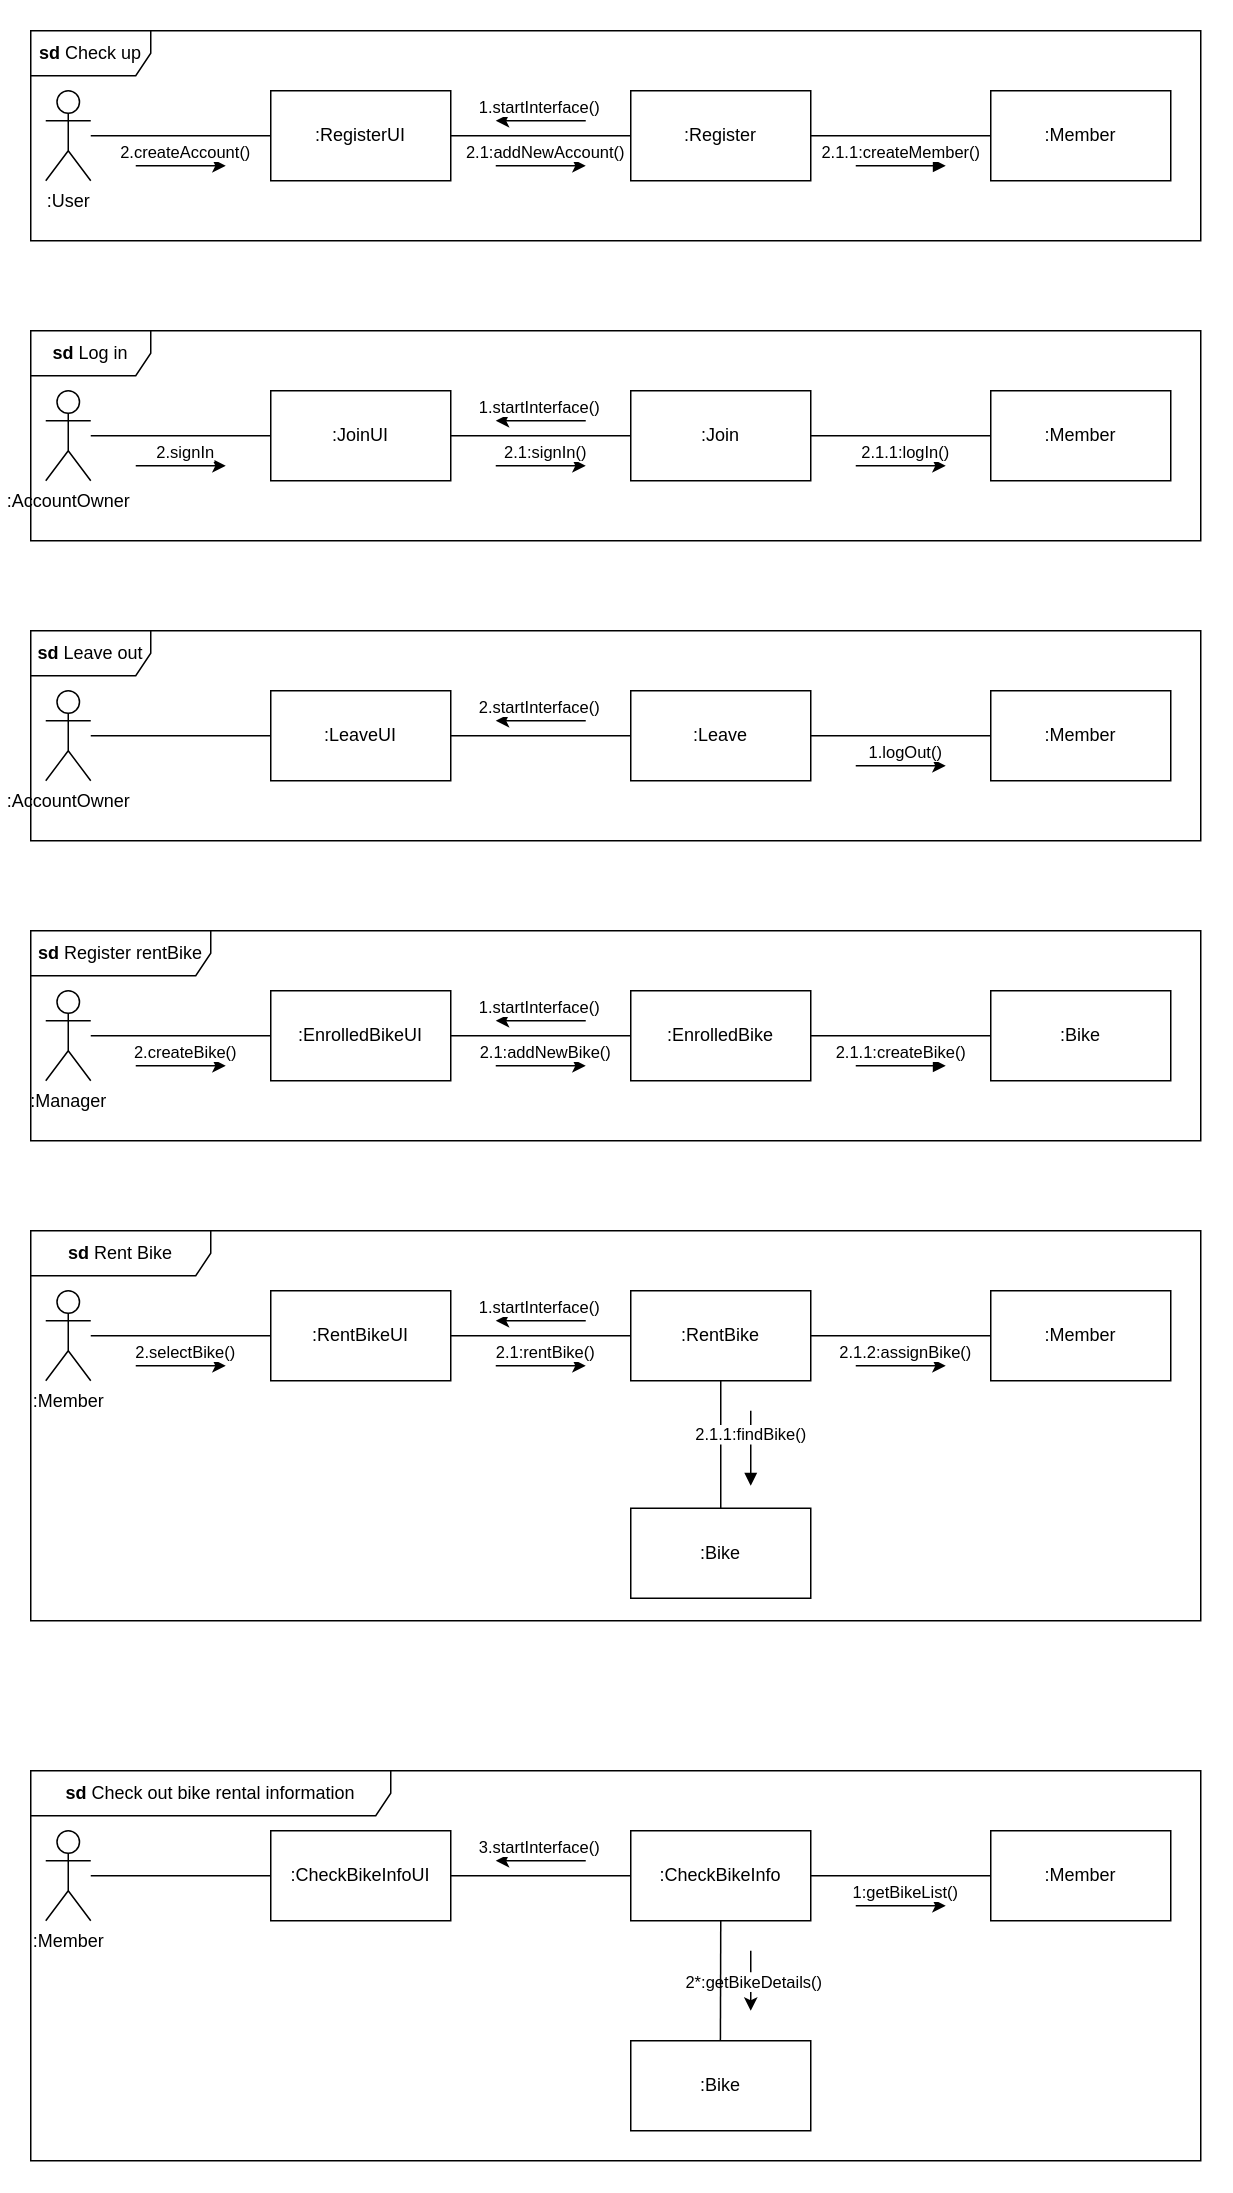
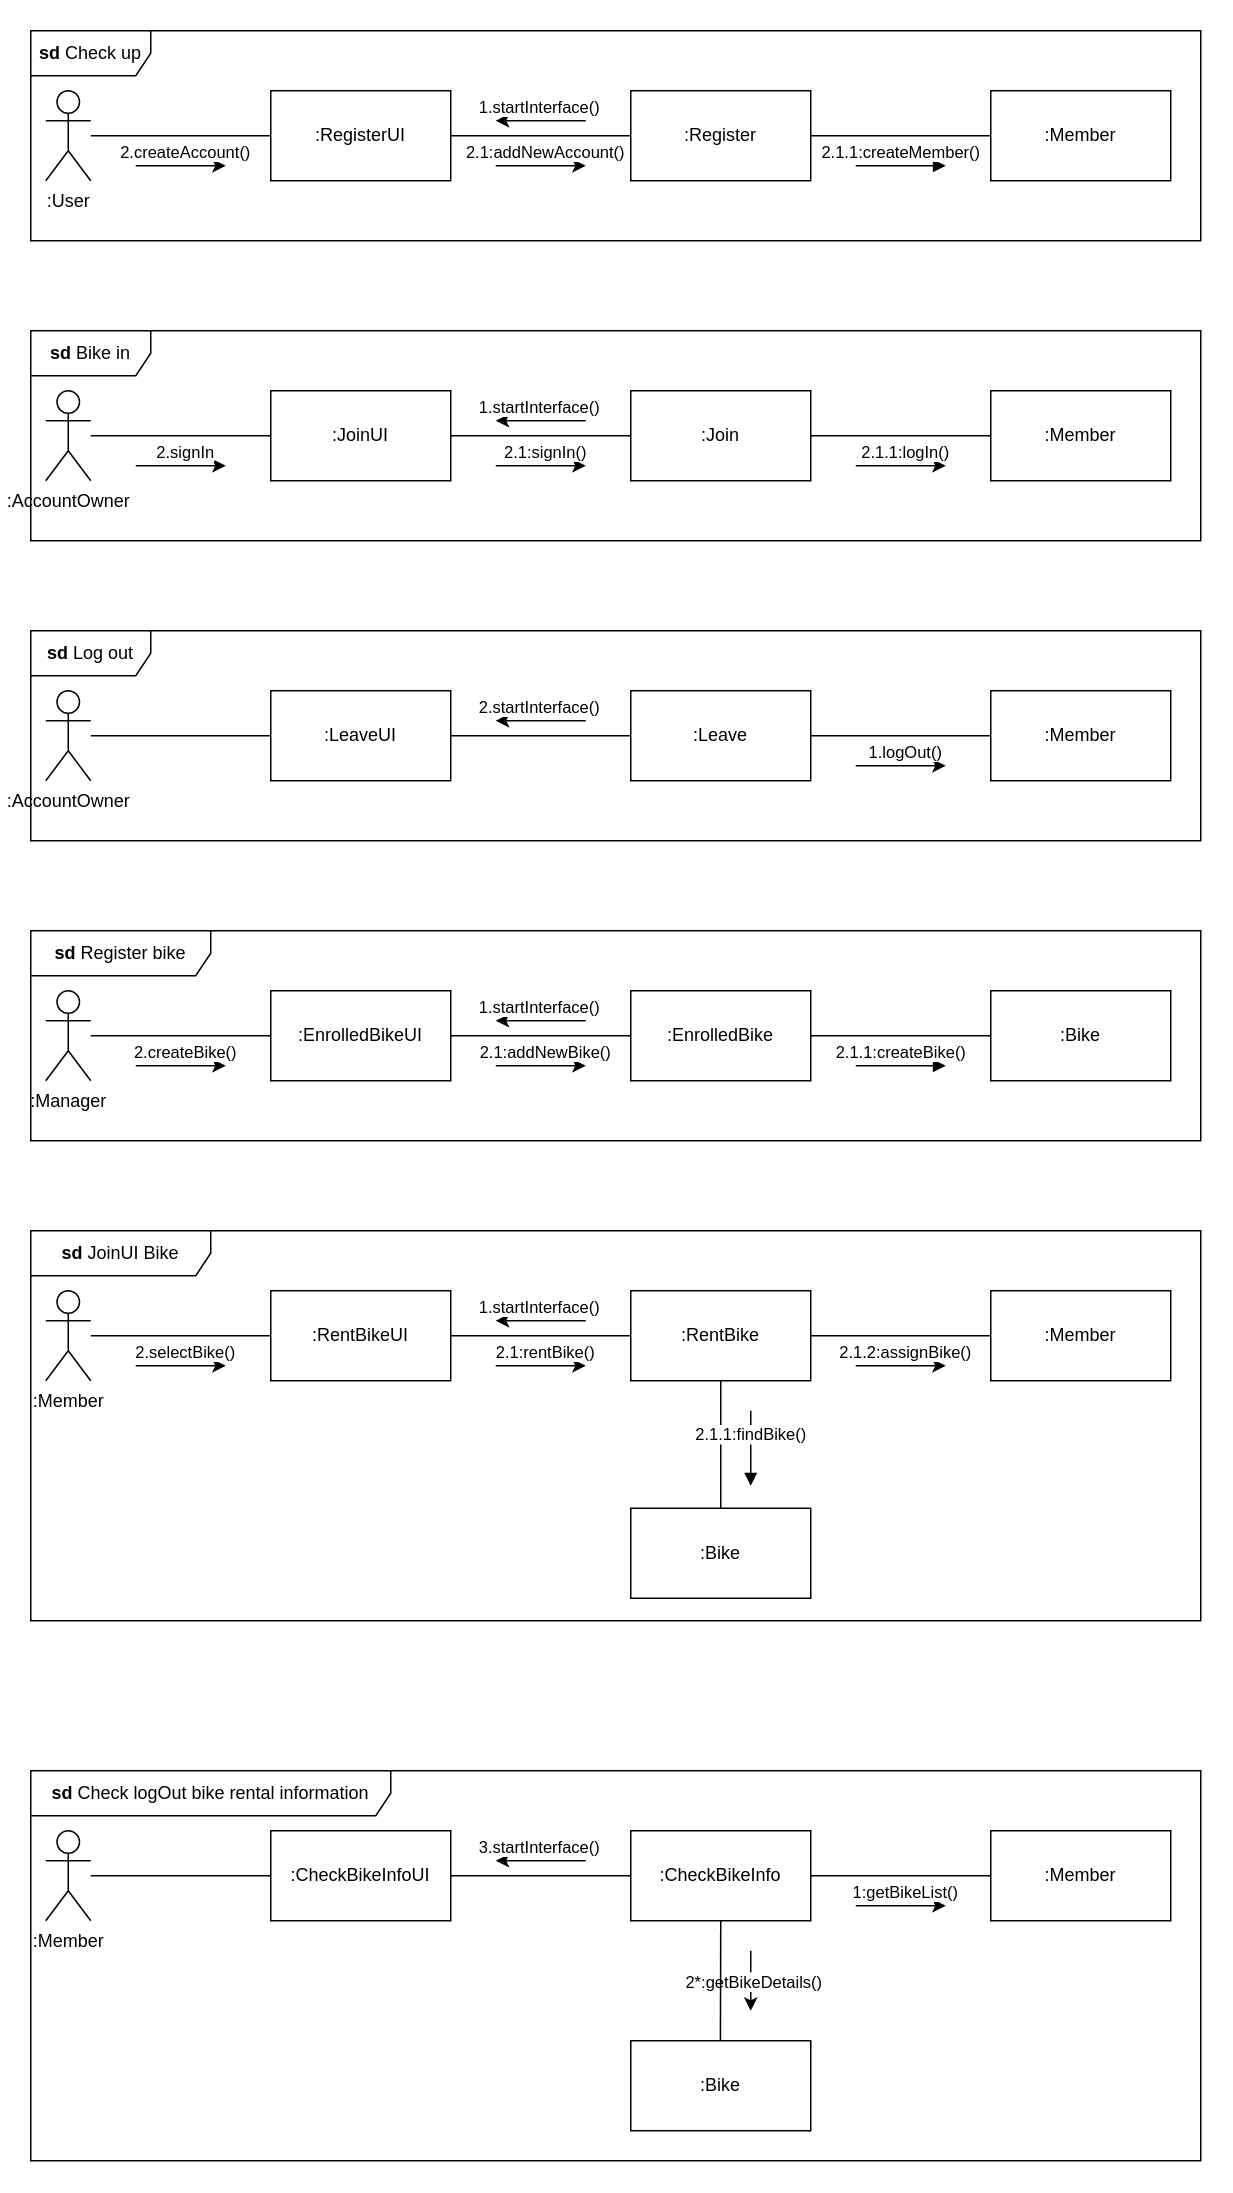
node "sd Log in": label "sd Log in" -> "sd Bike in"
node "sd Leave out": label "sd Leave out" -> "sd Log out"
node "sd Register rentBike": label "sd Register rentBike" -> "sd Register bike"
node "sd Rent Bike": label "sd Rent Bike" -> "sd JoinUI Bike"
node "sd Check out bike rental information": label "sd Check out bike rental information" -> "sd Check logOut bike rental information"
